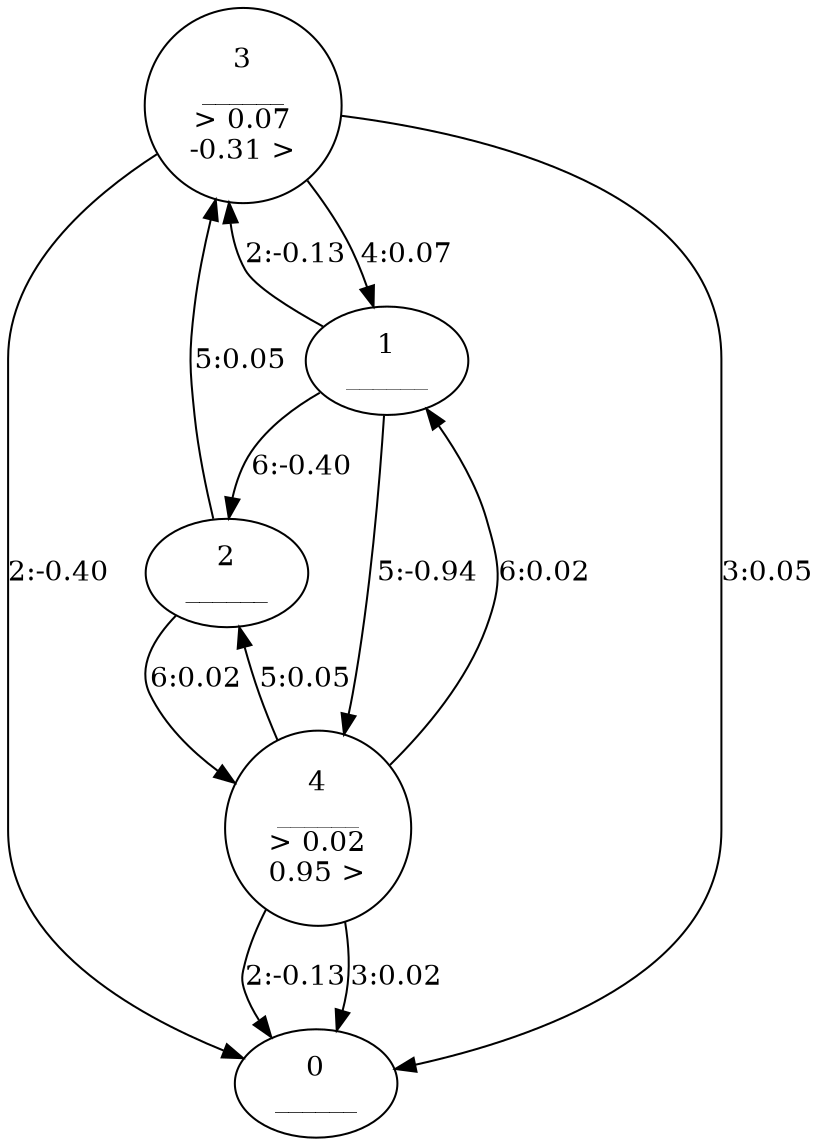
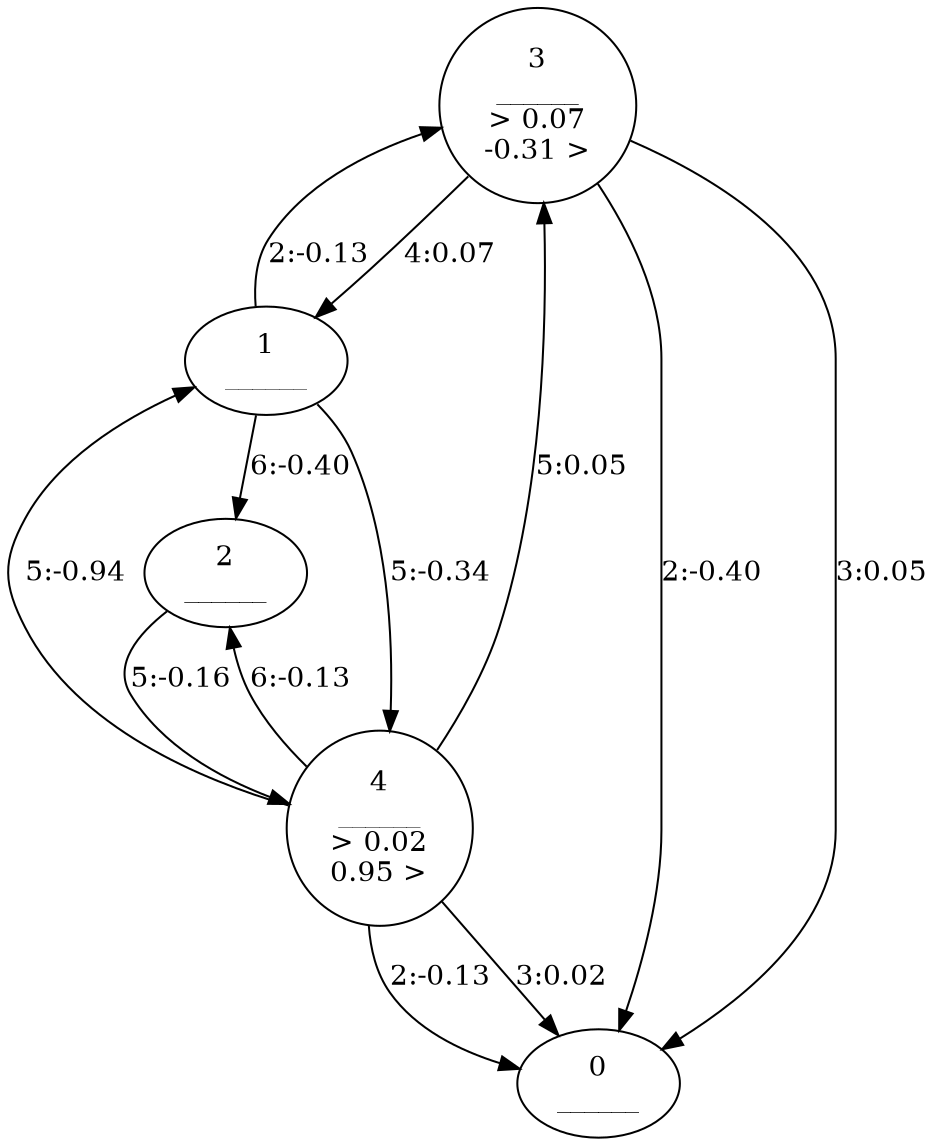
edge "2 ______" -> "3 ______ > 0.07 -0.31 >": now "4 ______ > 0.02 0.95 >" -> "3 ______ > 0.07 -0.31 >"
edge "1 ______" -> "4 ______ > 0.02 0.95 >": label "5:-0.94" -> "5:-0.34"
edge "4 ______ > 0.02 0.95 >" -> "1 ______": label "6:0.02" -> "5:-0.94"
edge "2 ______" -> "4 ______ > 0.02 0.95 >": label "6:0.02" -> "5:-0.16"
edge "4 ______ > 0.02 0.95 >" -> "2 ______": label "5:0.05" -> "6:-0.13"
